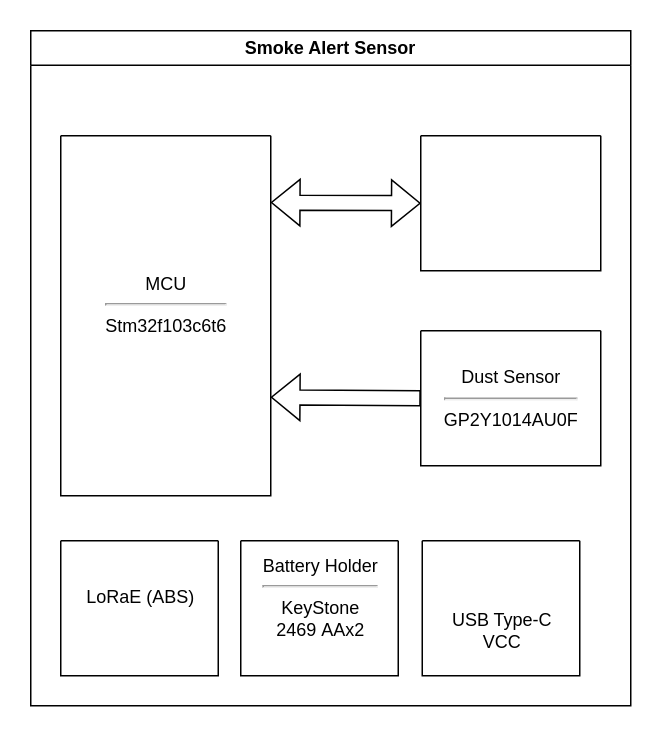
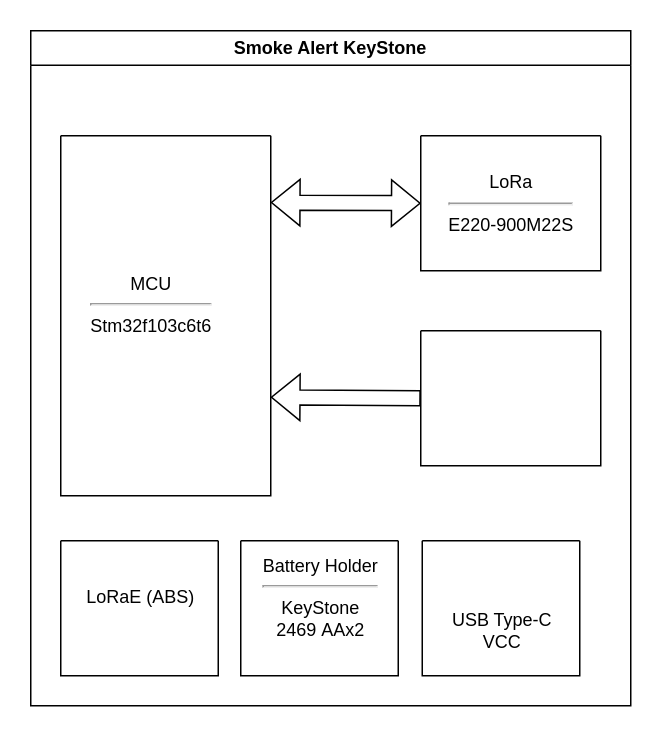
node "Smoke Alert Sensor": label "Smoke Alert Sensor" -> "Smoke Alert KeyStone"
node "LoRaE220-900M22S": added
node "MCU Stm32f103c6t6": moved (166, 316) -> (151, 316)
node "Dust Sensor GP2Y1014AU0F": removed
